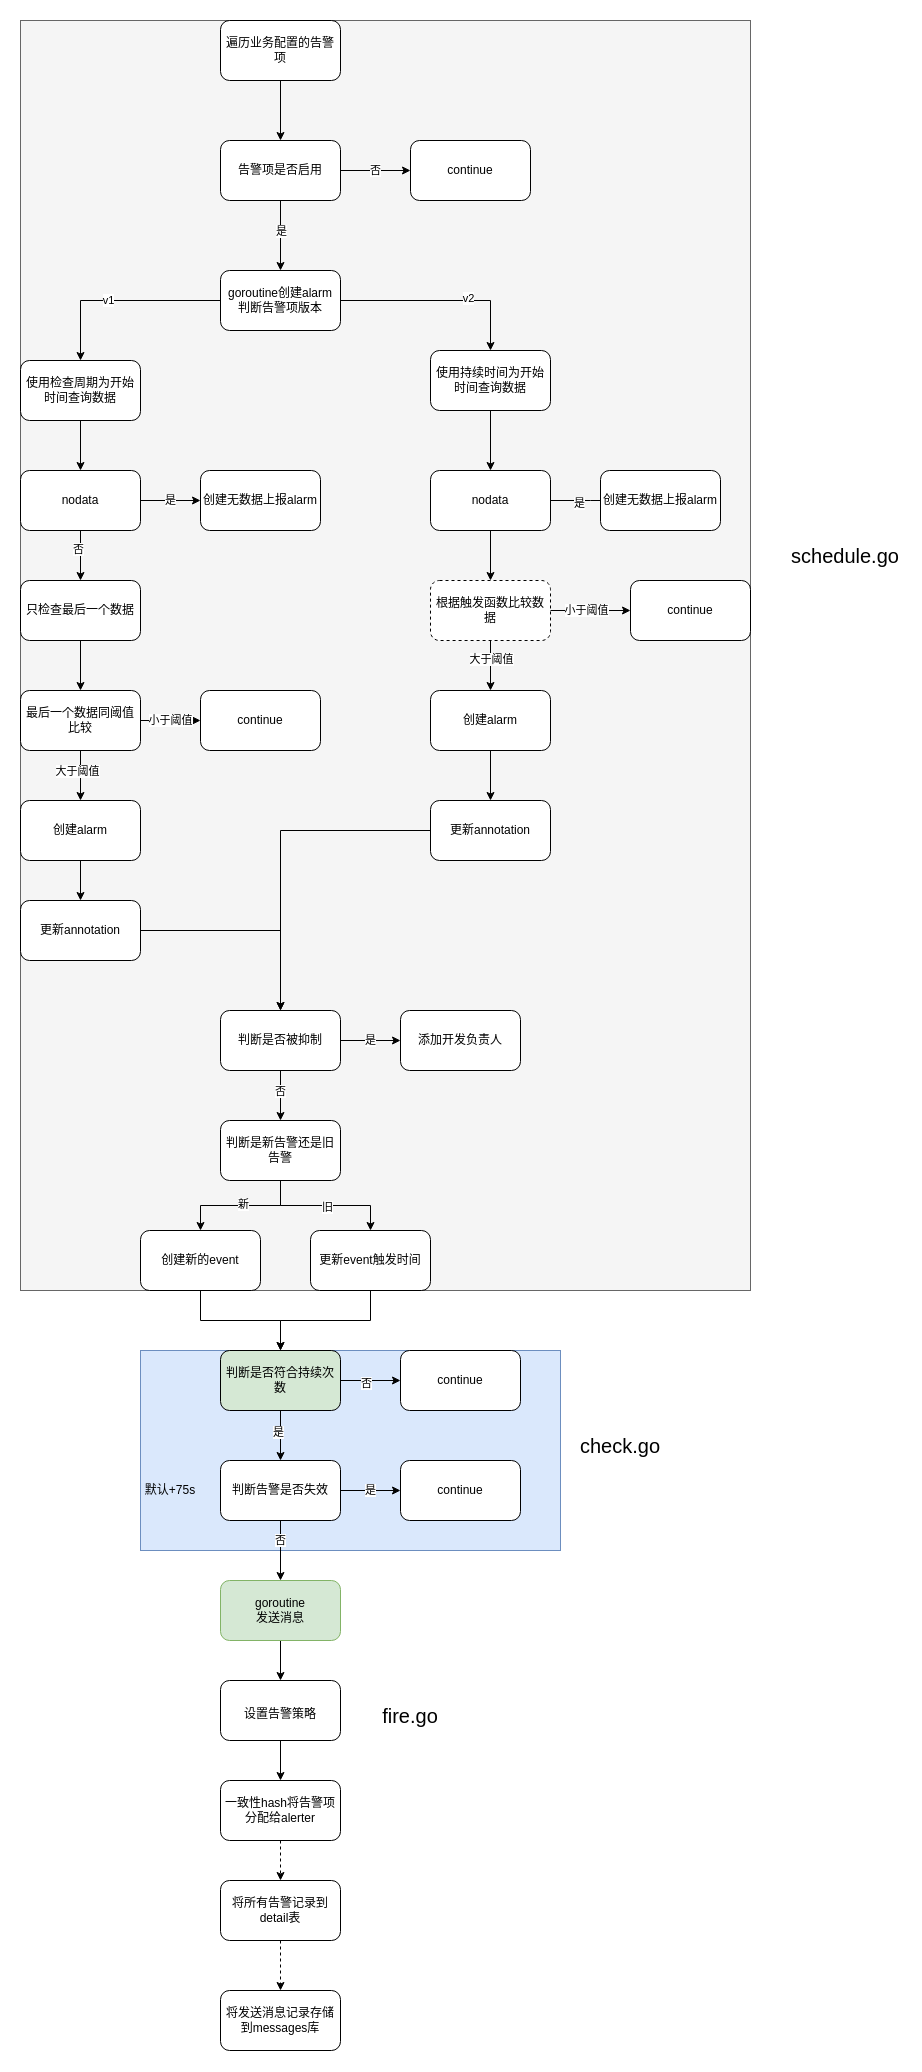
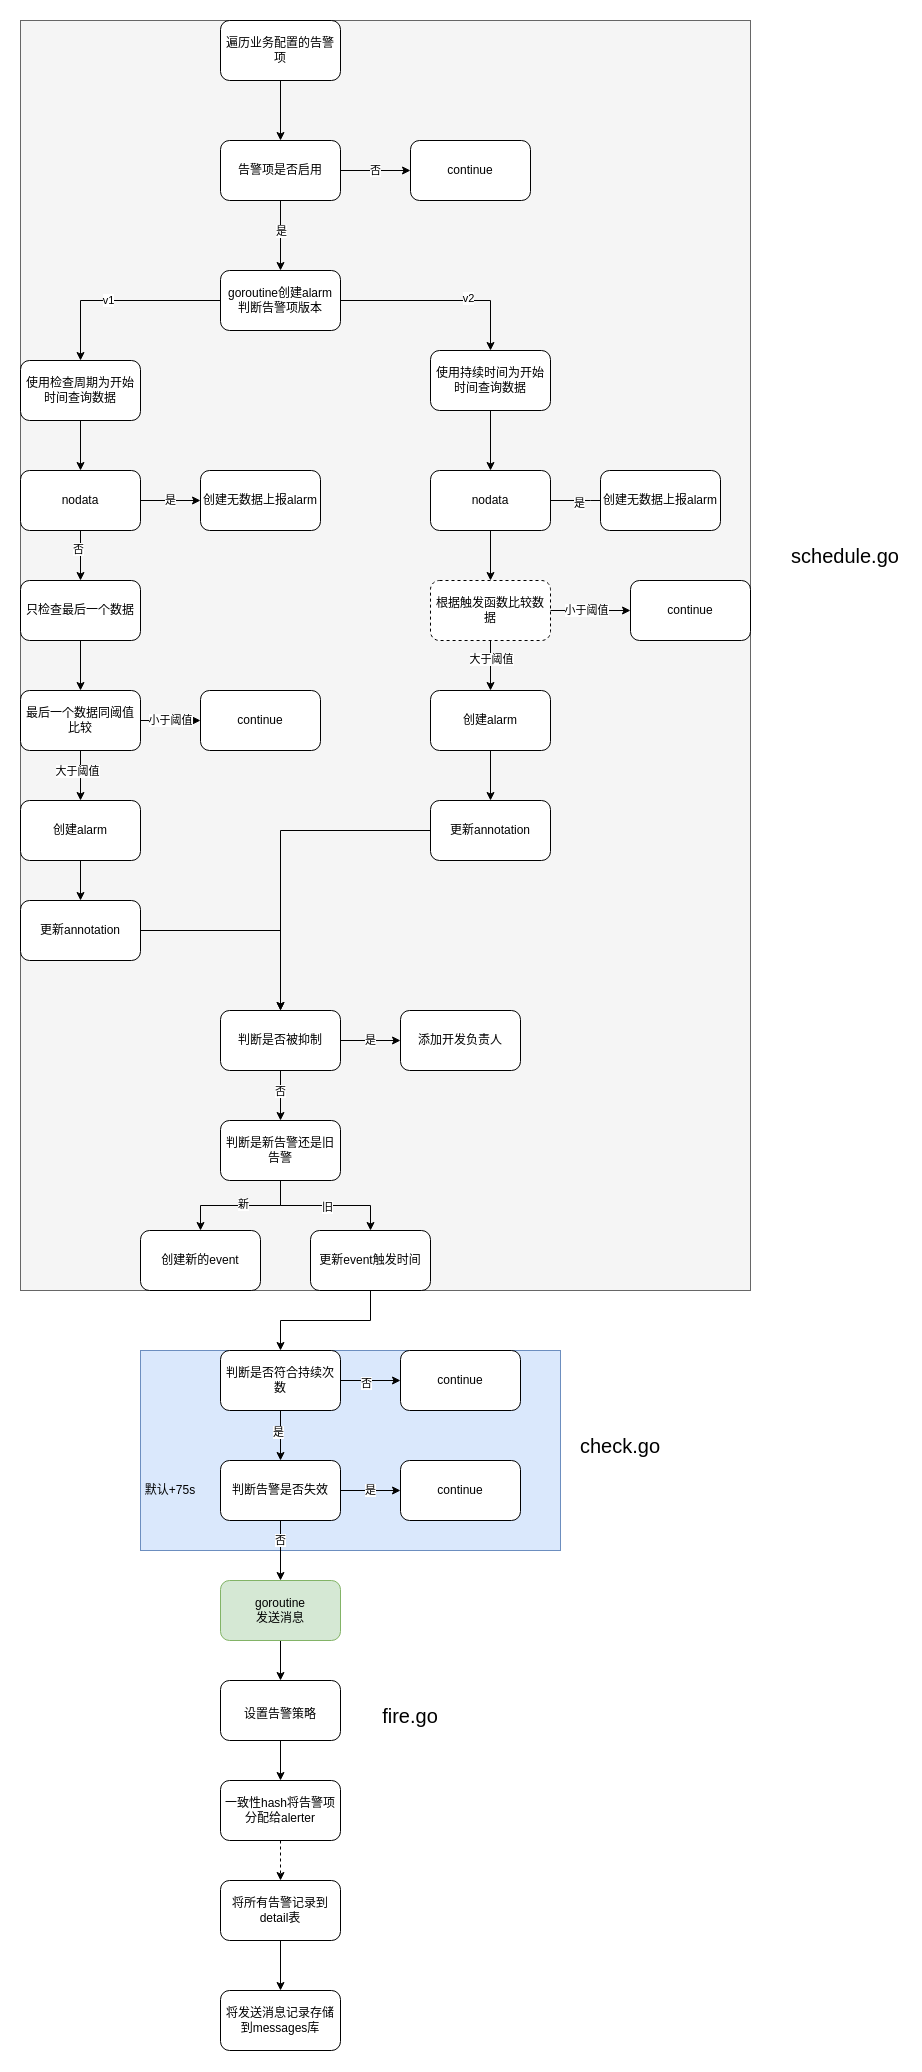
edge "创建新的event" -> "判断是否符合持续次数": removed
node "判断是否符合持续次数": fillcolor #d5e8d4 -> #ffffff
edge "将所有告警记录到detail表" -> "将发送消息记录存储到messages库": style dashed -> solid
